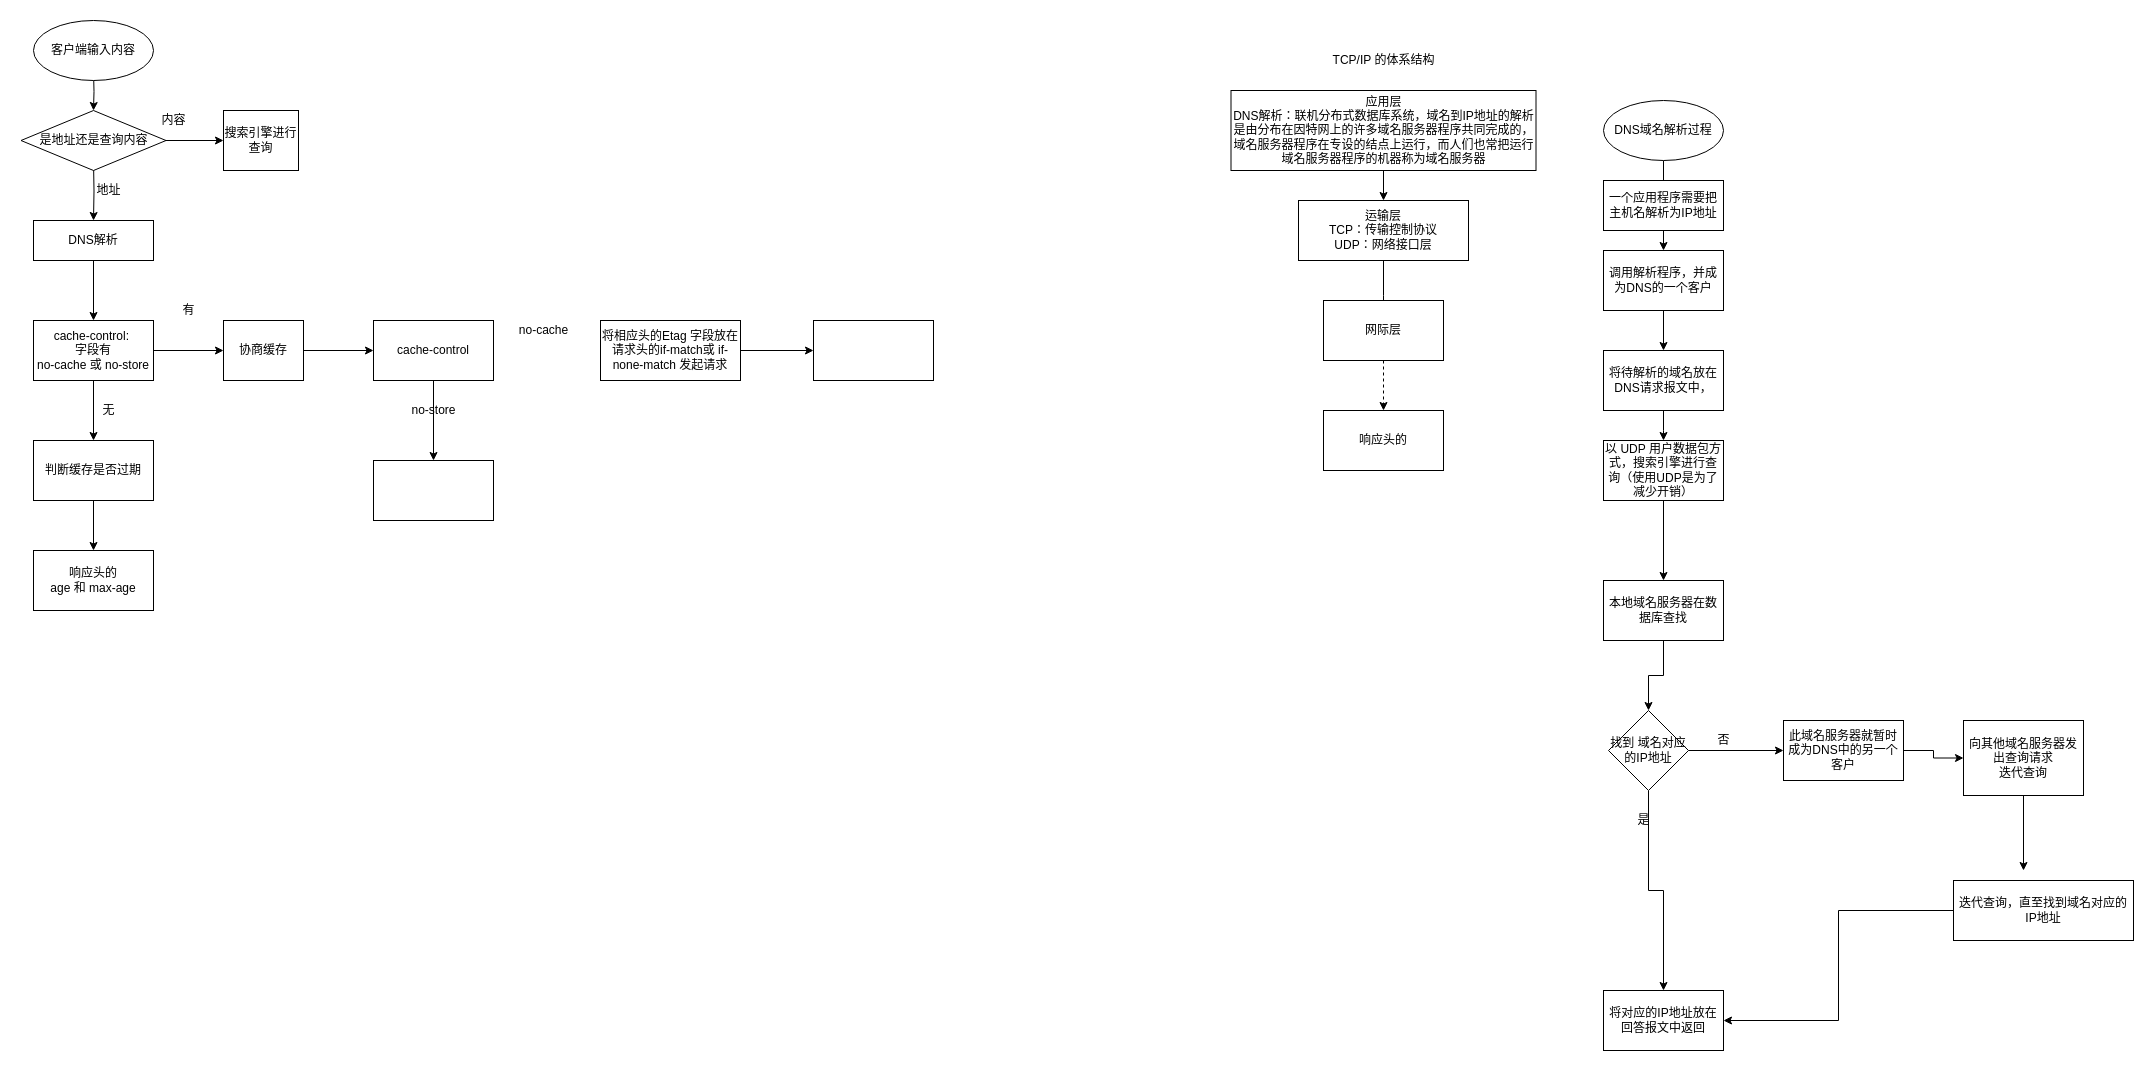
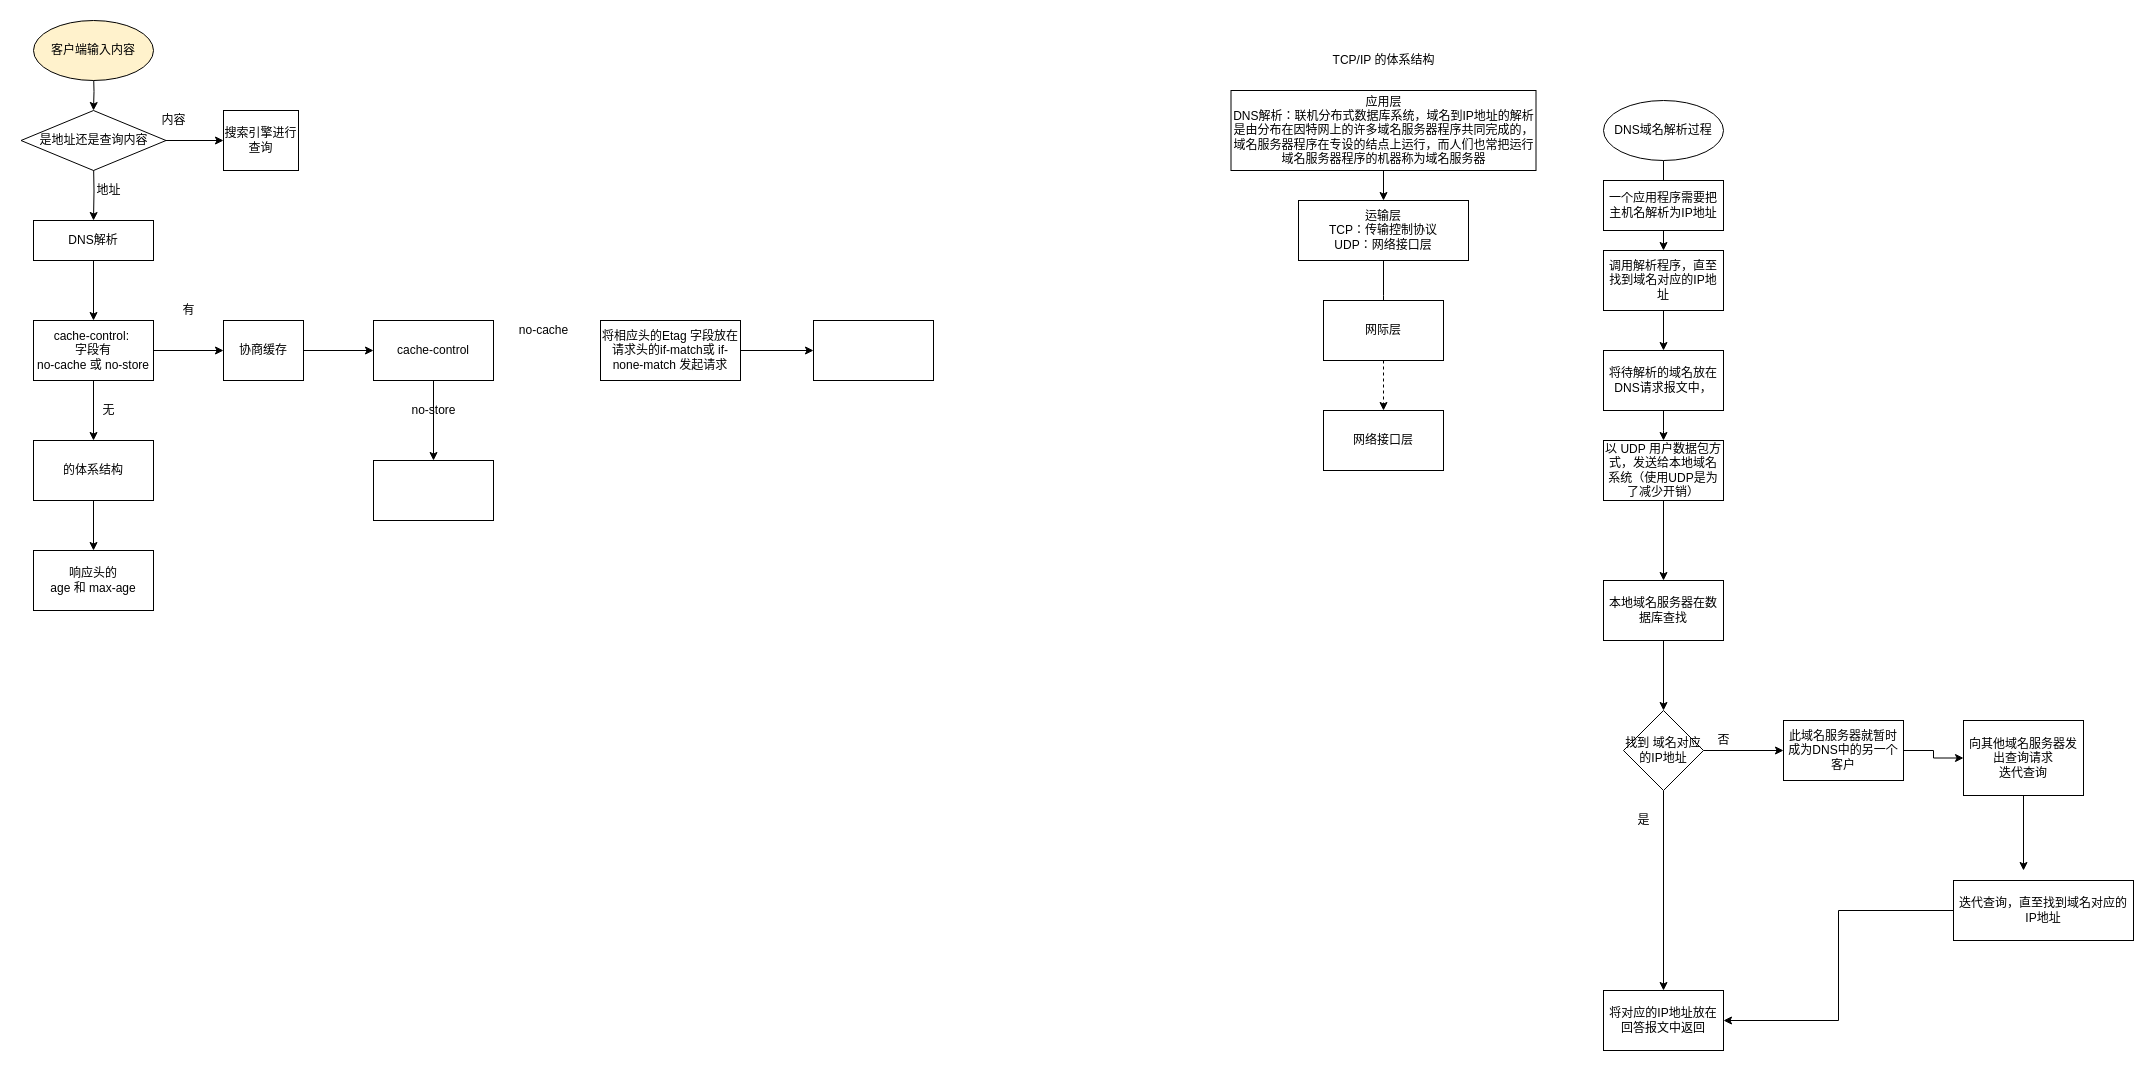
node "客户端输入内容": fillcolor #ffffff -> #fff2cc
node "调用解析程序，并成为DNS的一个客户": label "调用解析程序，并成为DNS的一个客户" -> "调用解析程序，直至找到域名对应的IP地址"
node "响应头的": label "响应头的" -> "网络接口层"
node "判断缓存是否过期": label "判断缓存是否过期" -> "的体系结构"
node "以 UDP 用户数据包方式，搜索引擎进行查询（使用UDP是为了减少开销）": label "以 UDP 用户数据包方式，搜索引擎进行查询（使用UDP是为了减少开销）" -> "以 UDP 用户数据包方式，发送给本地域名系统（使用UDP是为了减少开销）"
node "找到 域名对应的IP地址": moved (1649, 751) -> (1664, 751)
